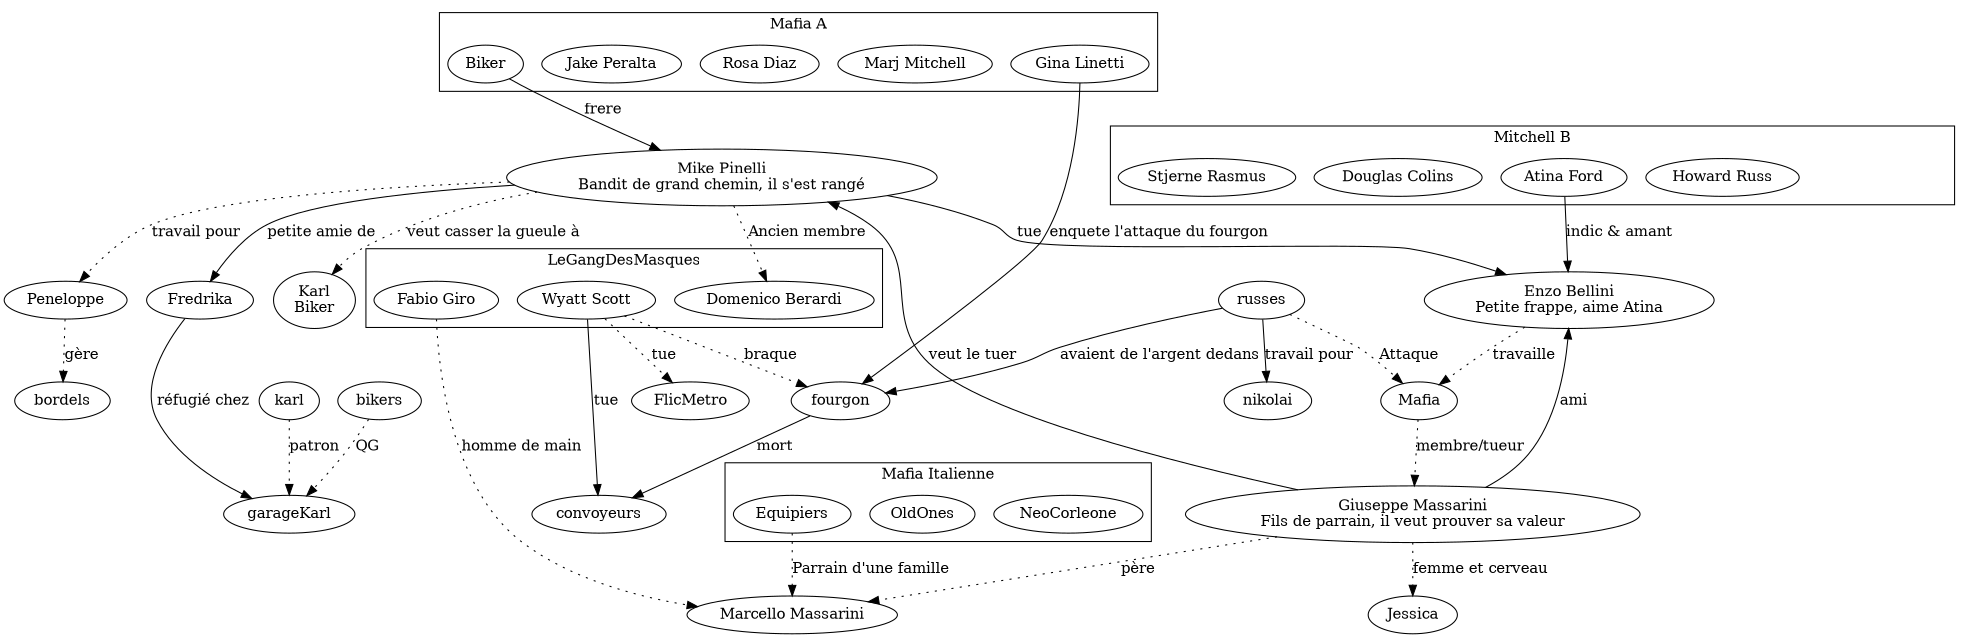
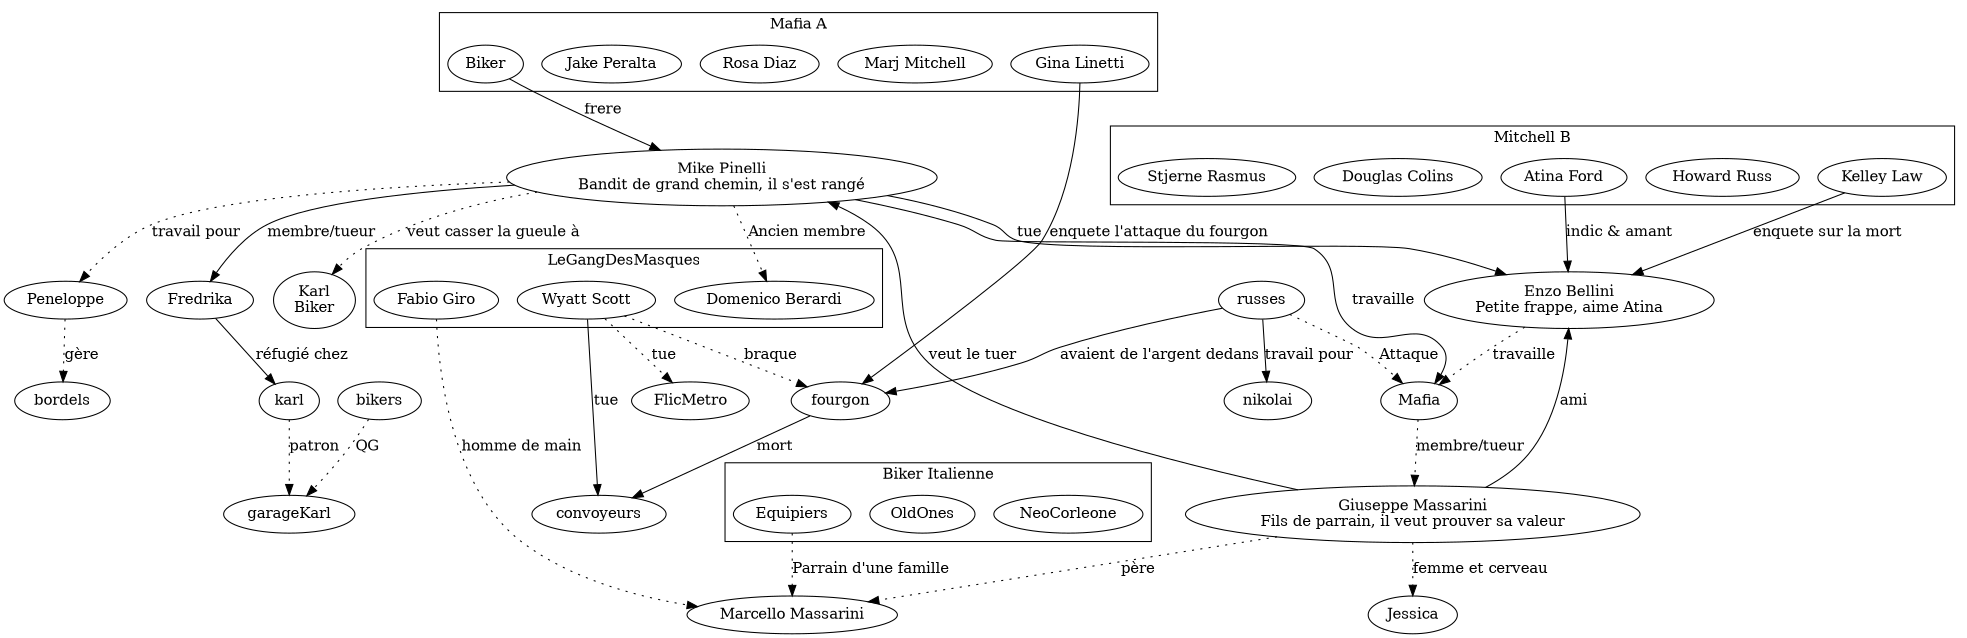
node "Kelley Law": added
edge "Mike Pinelli Bandit de grand chemin, il s'est rangé" -> "Fredrika": label "petite amie de" -> "membre/tueur"
edge "Mike Pinelli Bandit de grand chemin, il s'est rangé" -> "Mafia": added, label "travaille"
edge "Fredrika" -> "garageKarl": now "Fredrika" -> "karl"
cluster "Mafia Italienne": label "Mafia Italienne" -> "Biker Italienne"
